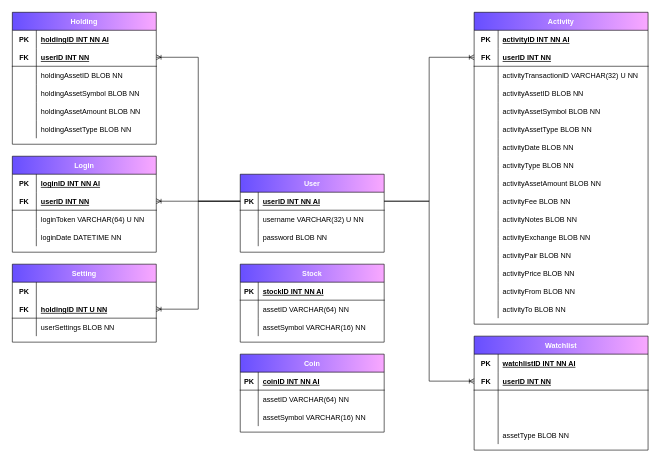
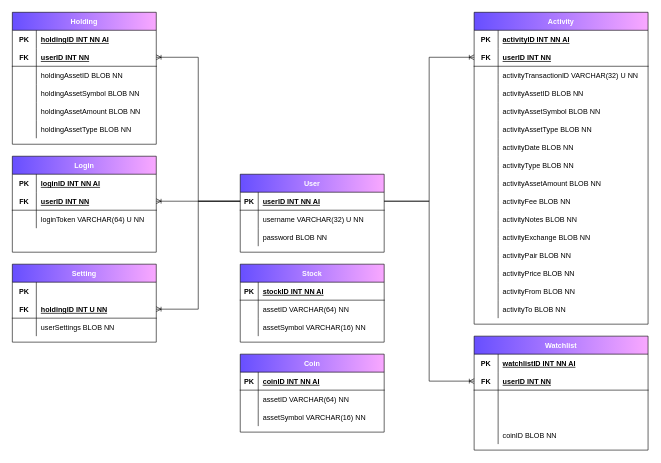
node "loginDate DATETIME NN": removed
node "assetType BLOB NN": label "assetType BLOB NN" -> "coinID BLOB NN"
